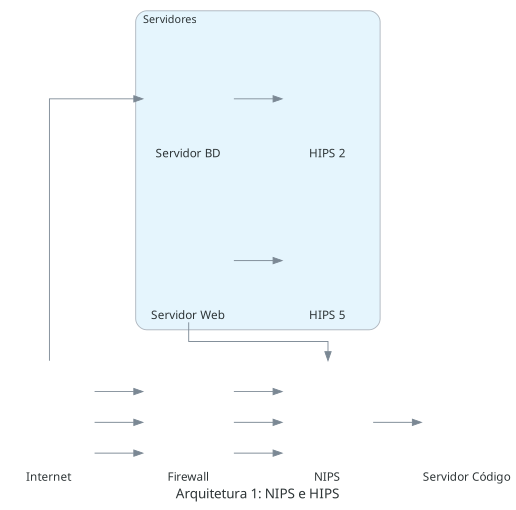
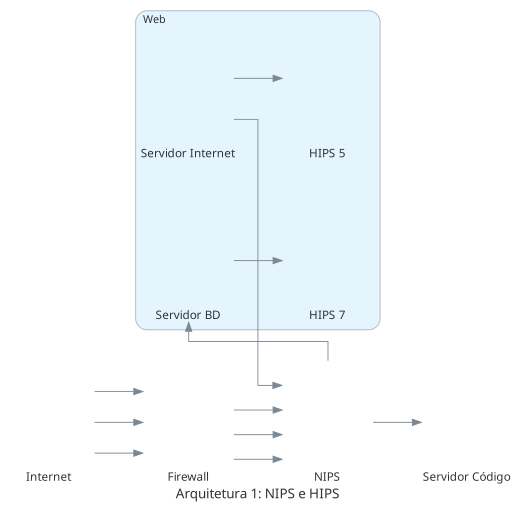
cluster "Servidores": label "Servidores" -> "Web"
node "HIPS 2": label "HIPS 2" -> "HIPS 7"
edge "Internet" -> "Servidor BD": now "NIPS" -> "Servidor BD"
node "Servidor Web": label "Servidor Web" -> "Servidor Internet"
